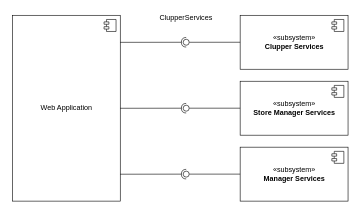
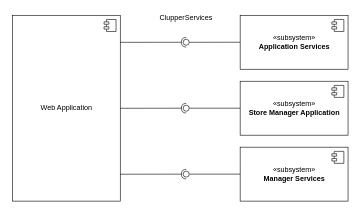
node "«subsystem» Clupper Services": label "«subsystem» Clupper Services" -> "«subsystem» Application Services"
node "«subsystem» Store Manager Services": label "«subsystem» Store Manager Services" -> "«subsystem» Store Manager Application"
